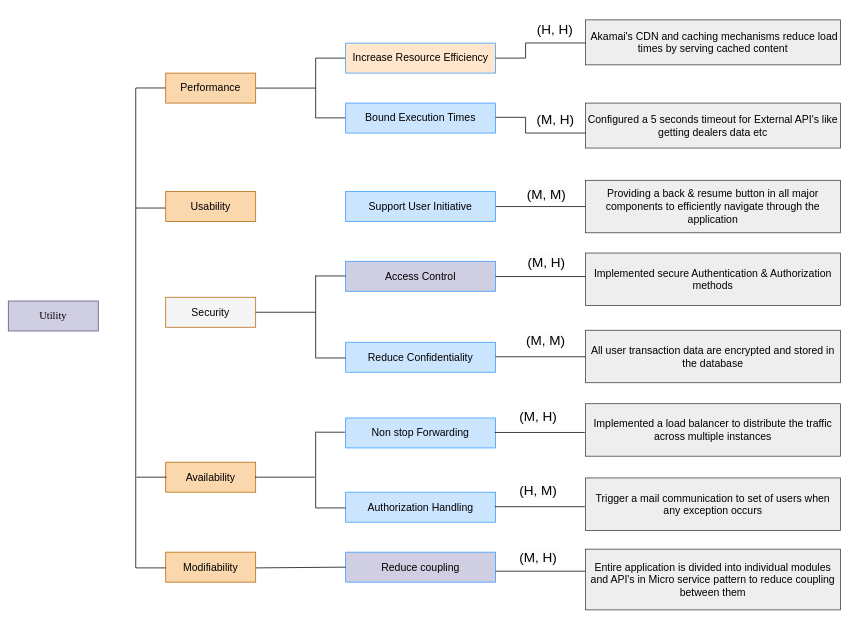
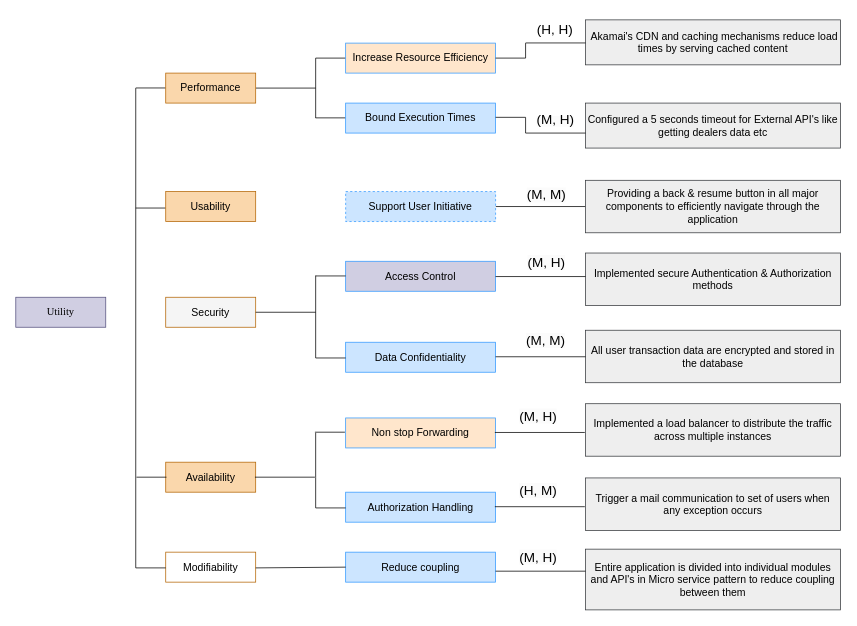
node "Support User Initiative": style solid -> dashed
node "Utility": moved (53, 316) -> (60, 312)
node "Reduce Confidentiality": label "Reduce Confidentiality" -> "Data Confidentiality"
node "Non stop Forwarding": fillcolor #cce5ff -> #ffe6cc
node "Modifiability": fillcolor #fad7ac -> #ffffff
node "Reduce coupling": fillcolor #d0cee2 -> #cce5ff
